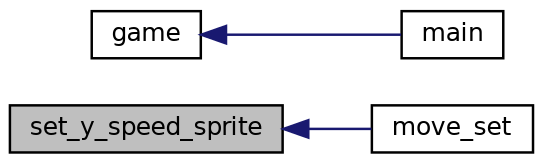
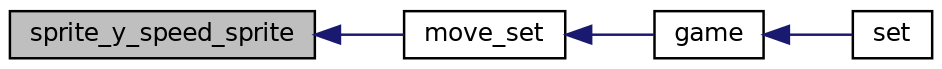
node "main": label "main" -> "set"
edge "game" -> "move_set": added
node "set_y_speed_sprite": label "set_y_speed_sprite" -> "sprite_y_speed_sprite"
